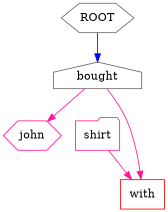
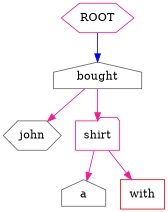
node "ROOT": color gray40 -> deeppink
edge "bought" -> "with": now "bought" -> "shirt"
node "john": color deeppink -> gray40
node "a": added
